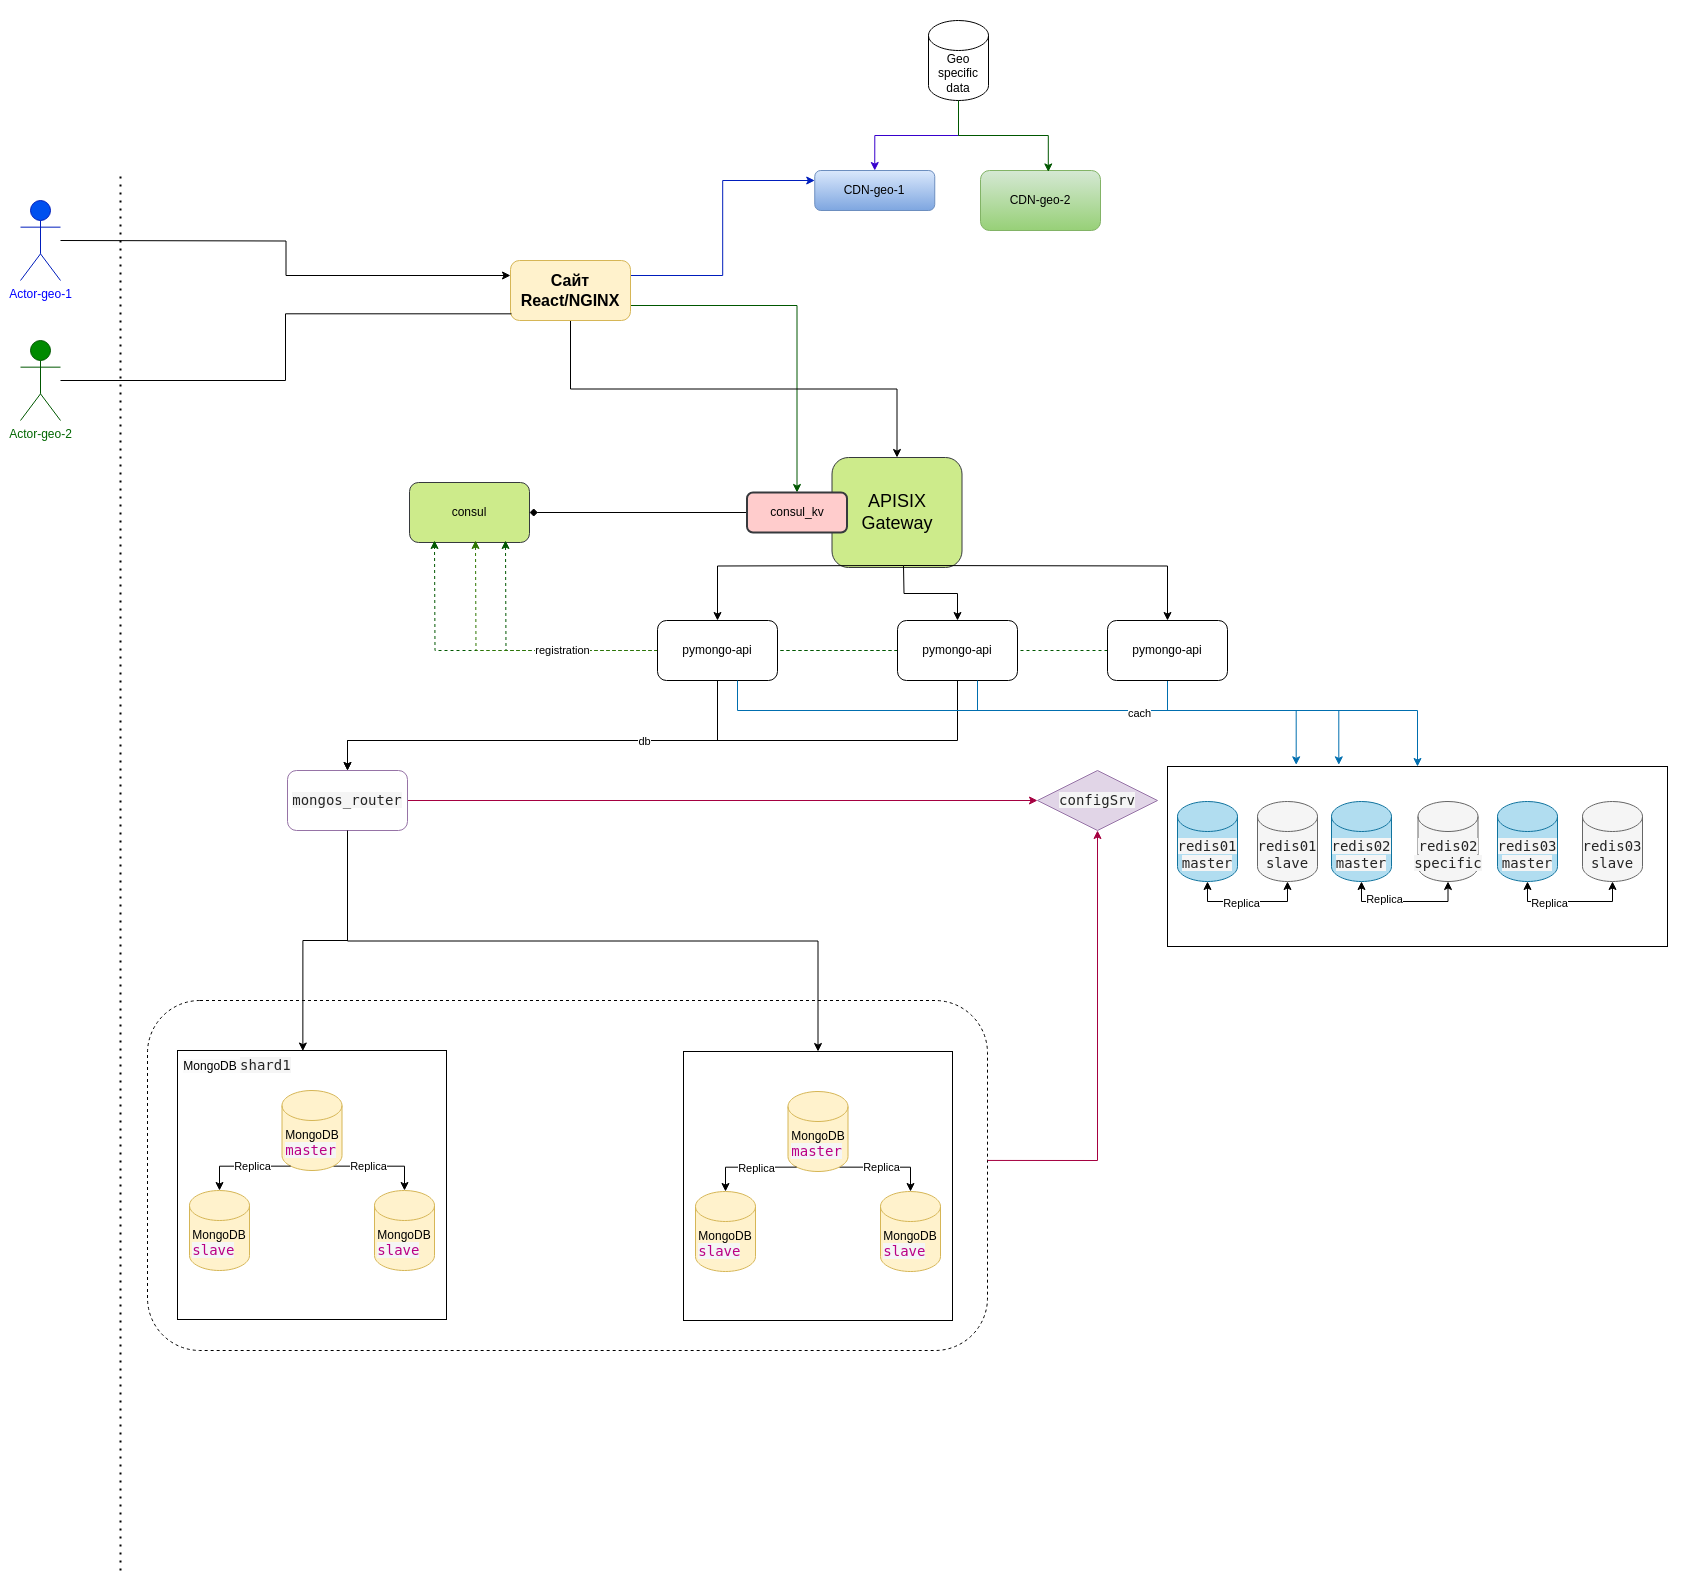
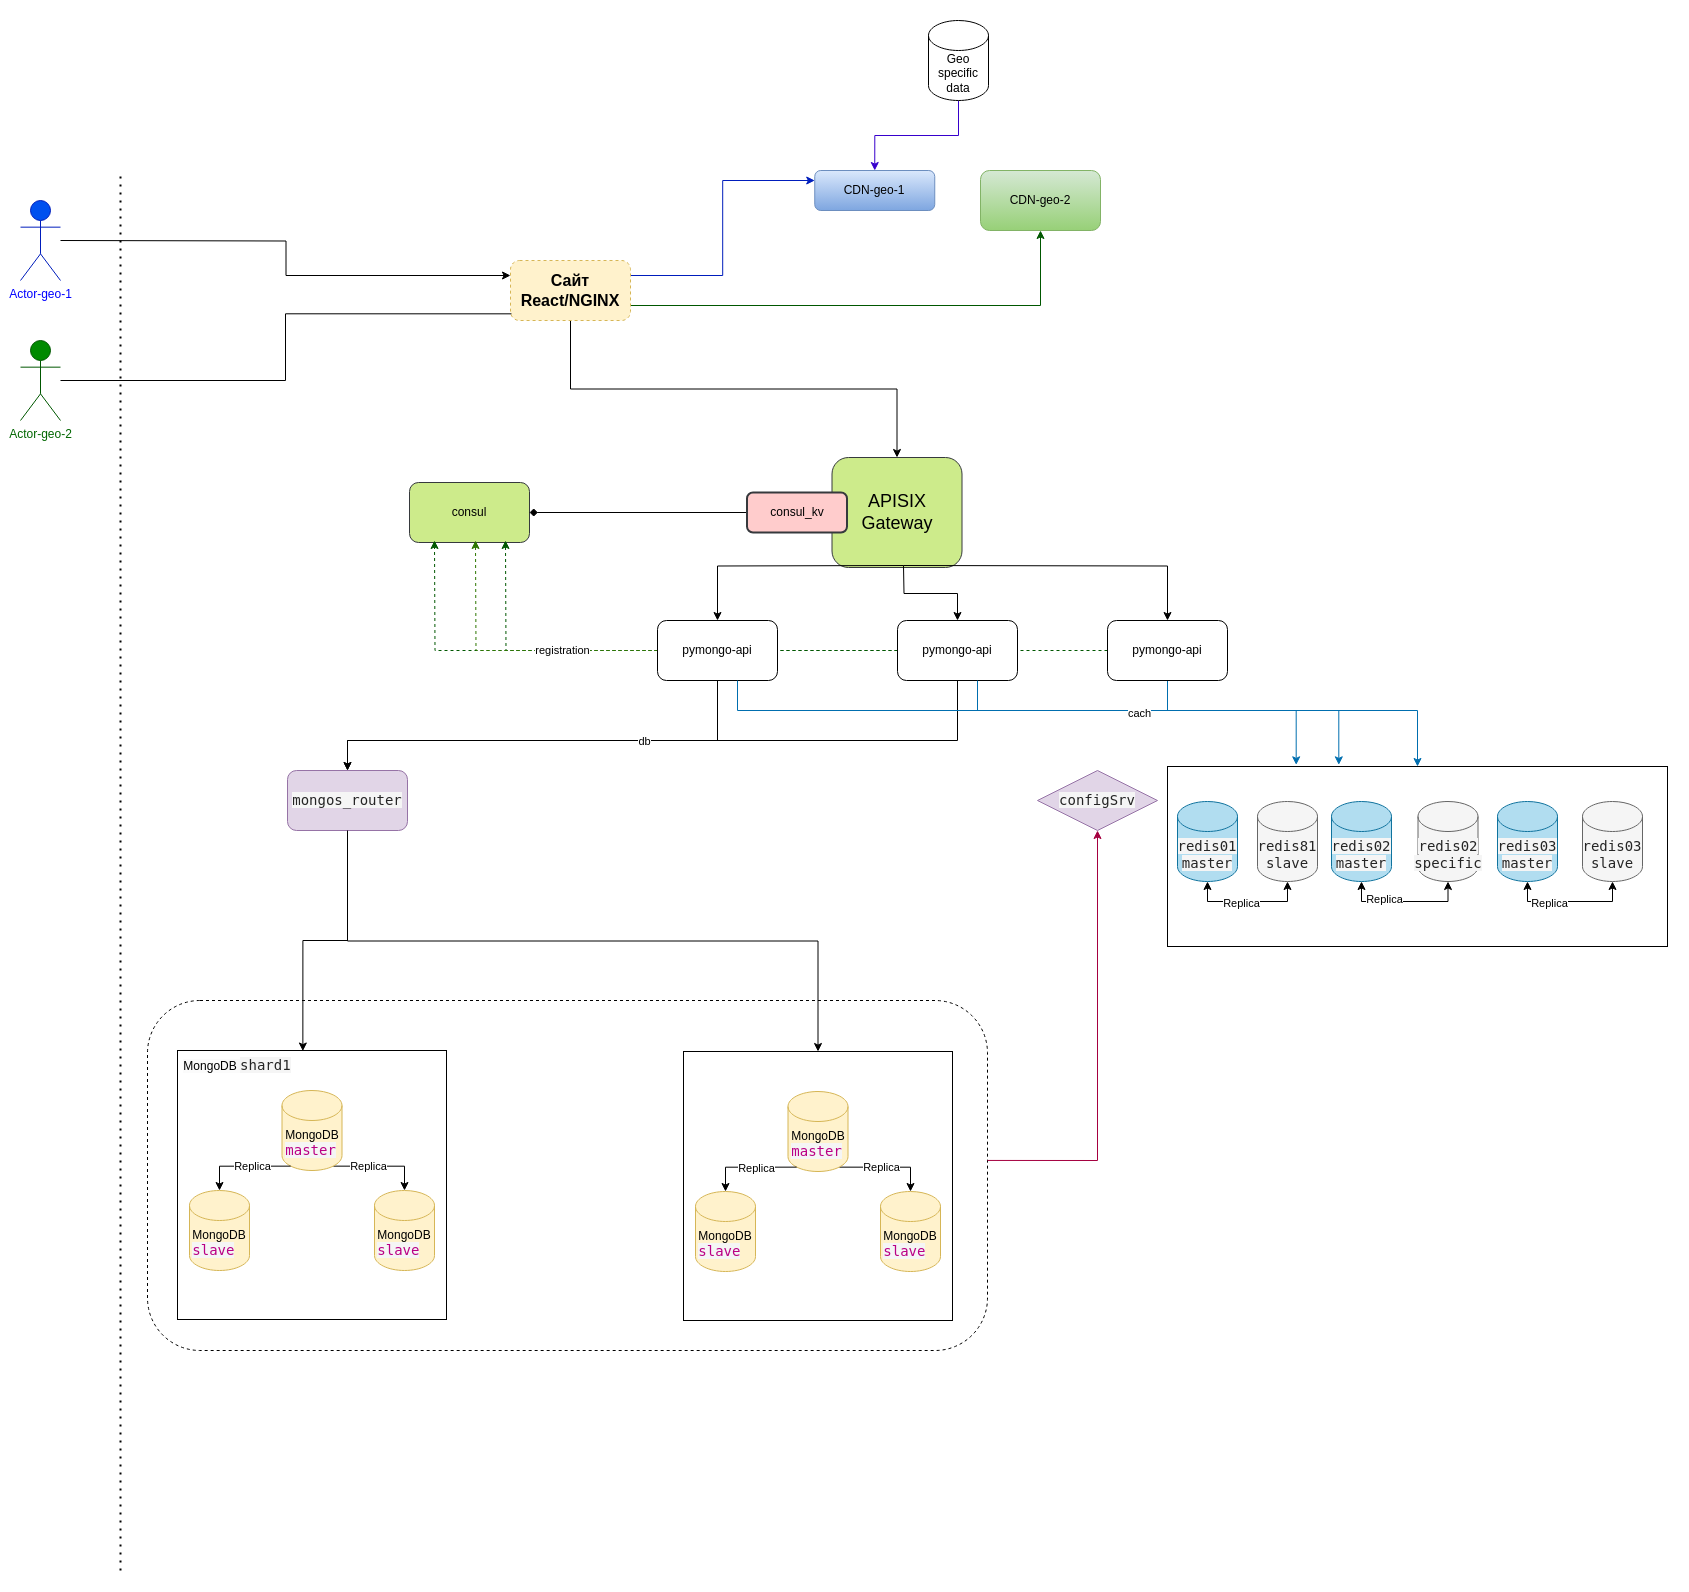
edge "Geo specific data" -> "CDN-geo-2": removed
node "Сайт React/NGINX": style solid -> dashed
edge "Сайт React/NGINX" -> "consul_kv": now "Сайт React/NGINX" -> "CDN-geo-2"
node "mongos_router": fillcolor #ffffff -> #e1d5e7
edge "mongos_router" -> "configSrv": removed
node "redis01 slave": label "redis01 slave" -> "redis81 slave"
